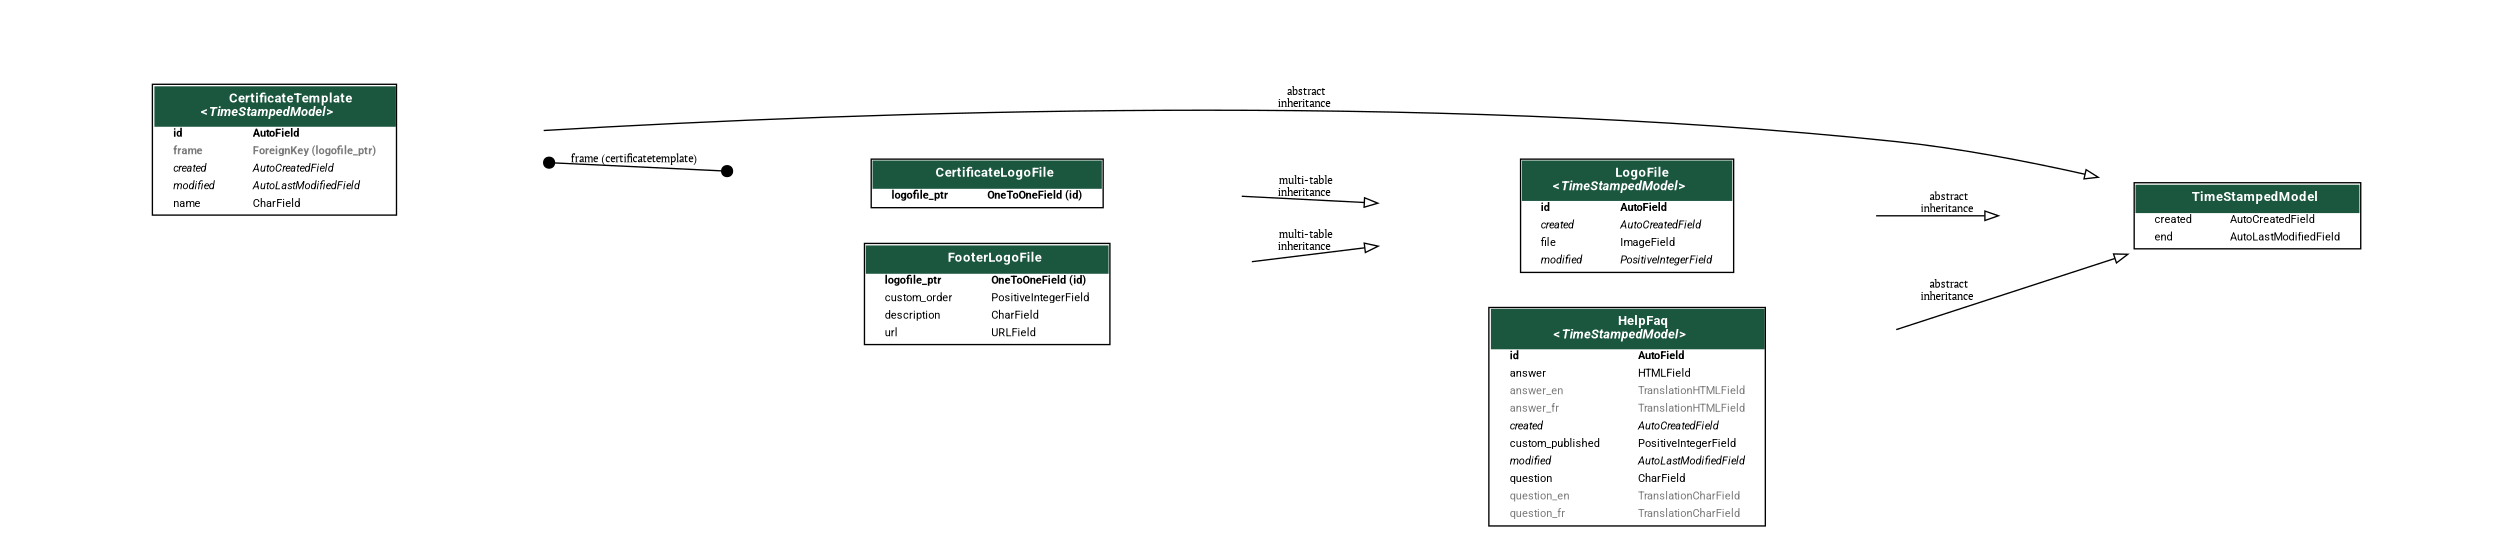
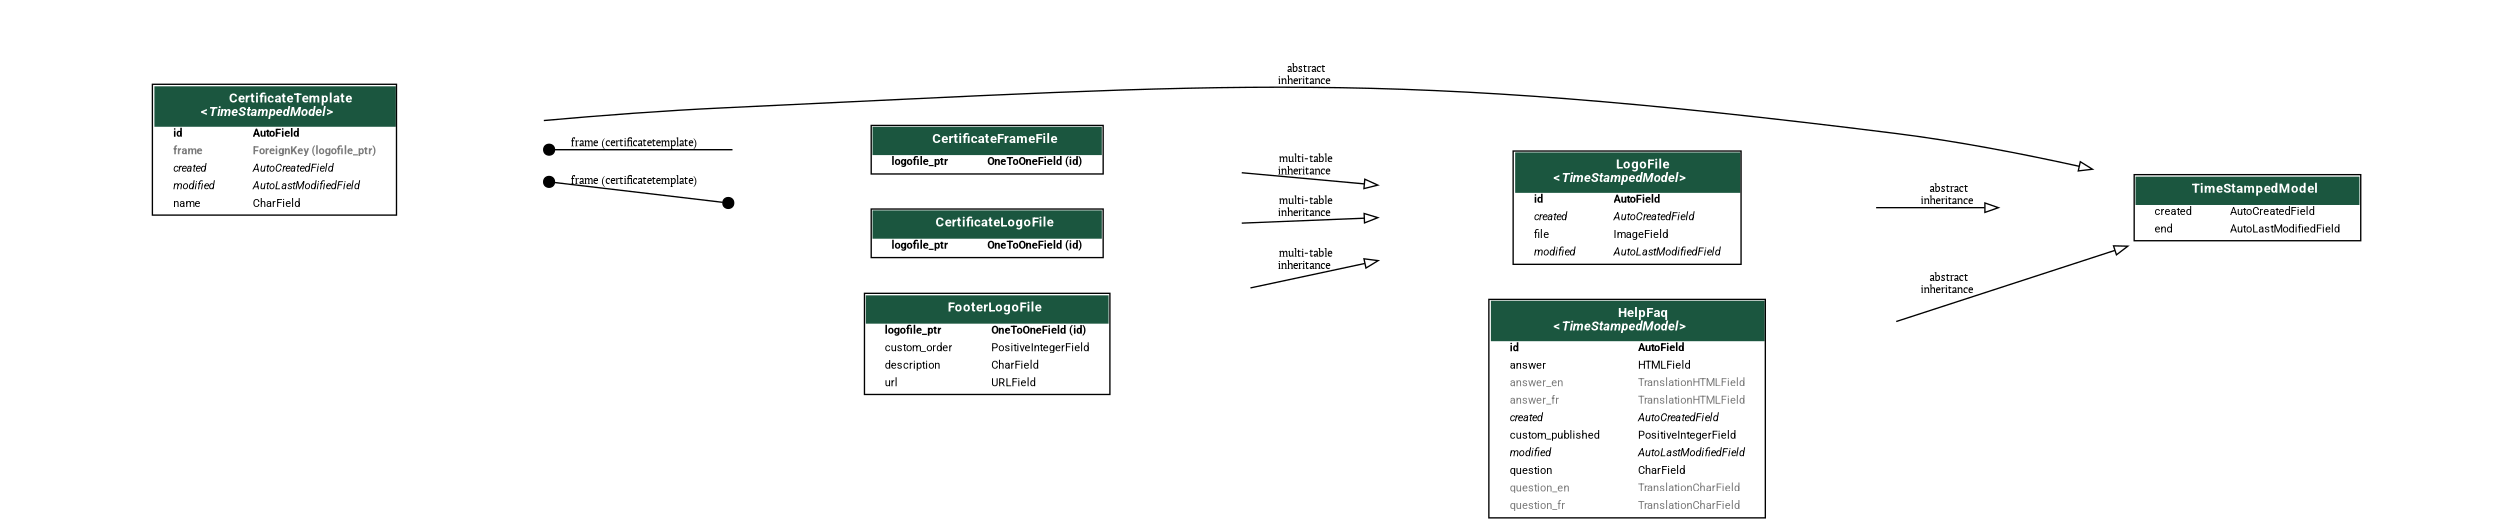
node "CertificateFrameFile": added
node "LogoFile": text "PositiveIntegerField" -> "AutoLastModifiedField"
